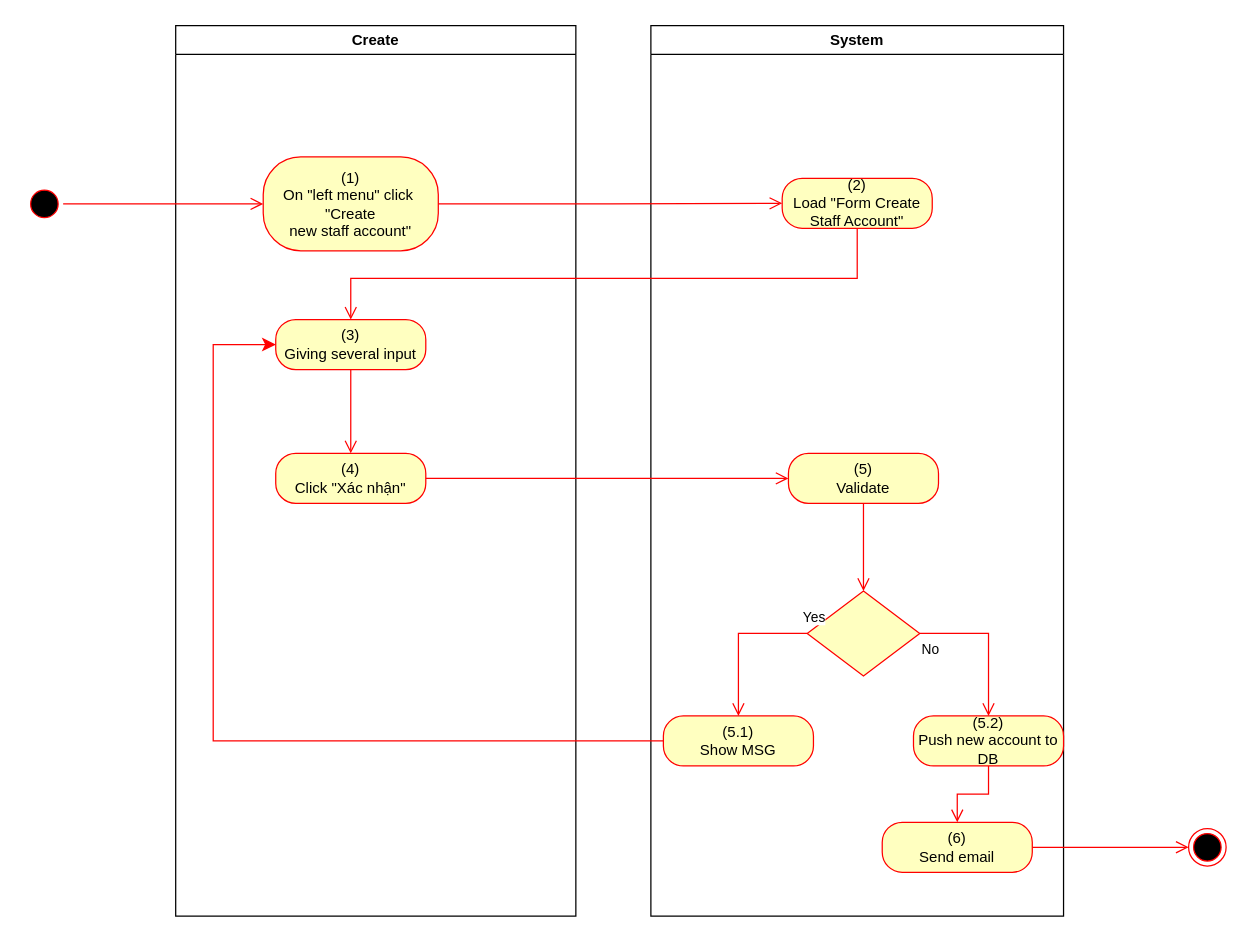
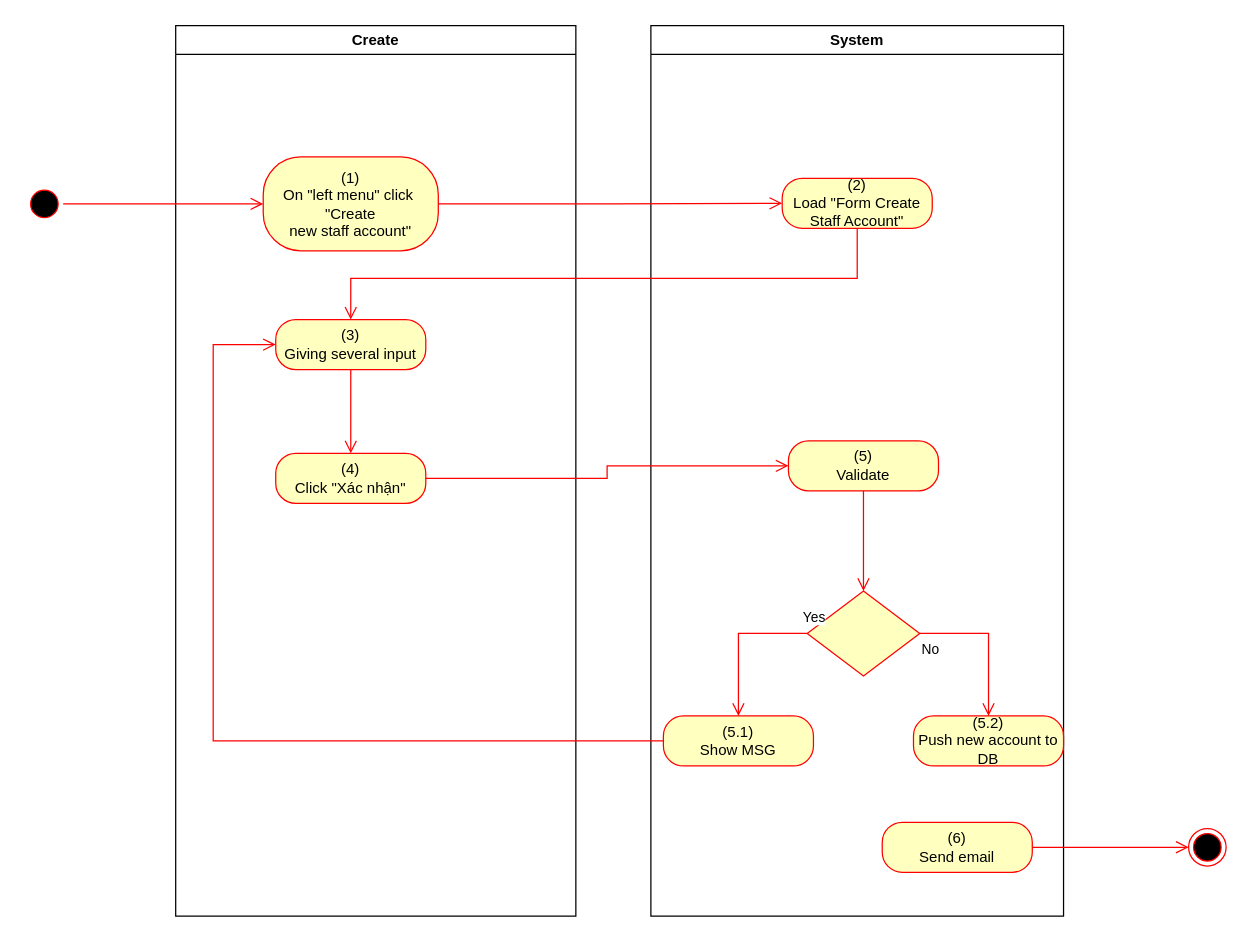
edge "(5.1) Show MSG" -> "(3) Giving several input": arrowhead classic -> open
node "(5) Validate": moved (863, 478) -> (863, 466)
edge "(5.2) Push new account to DB" -> "(6) Send email": removed
